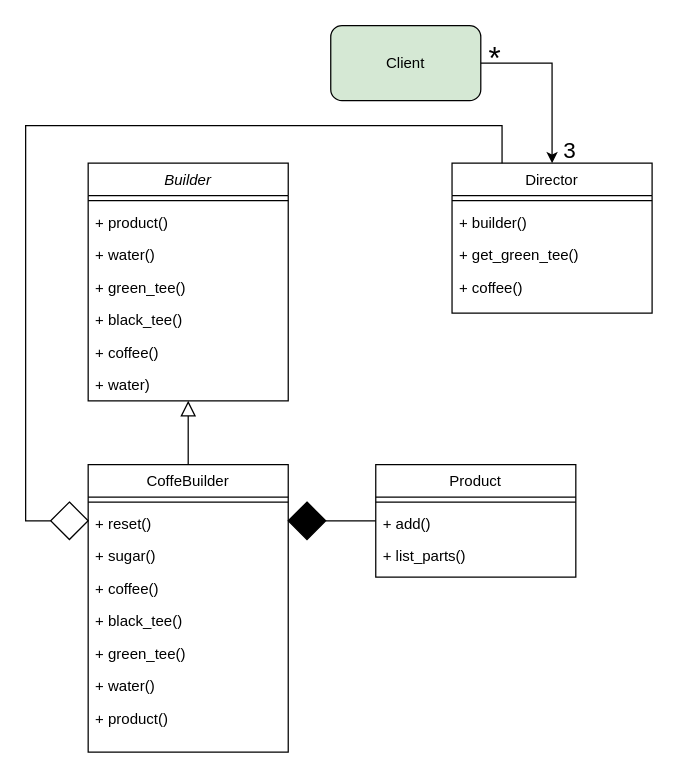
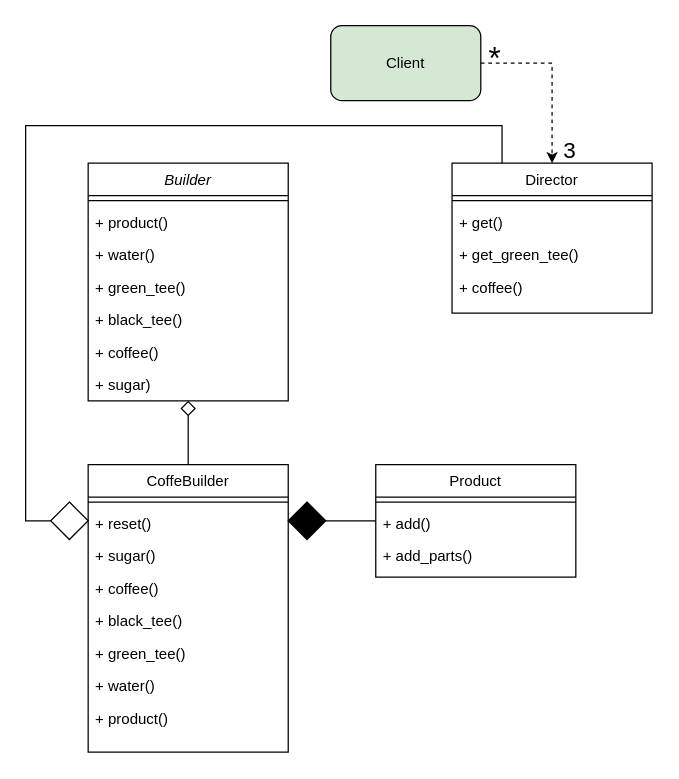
edge "Client" -> "Director": style solid -> dashed
node "+ builder()": label "+ builder()" -> "+ get()"
node "+ water)": label "+ water)" -> "+ sugar)"
edge "CoffeBuilder" -> "Builder": arrowhead block -> diamond
node "+ list_parts()": label "+ list_parts()" -> "+ add_parts()"
